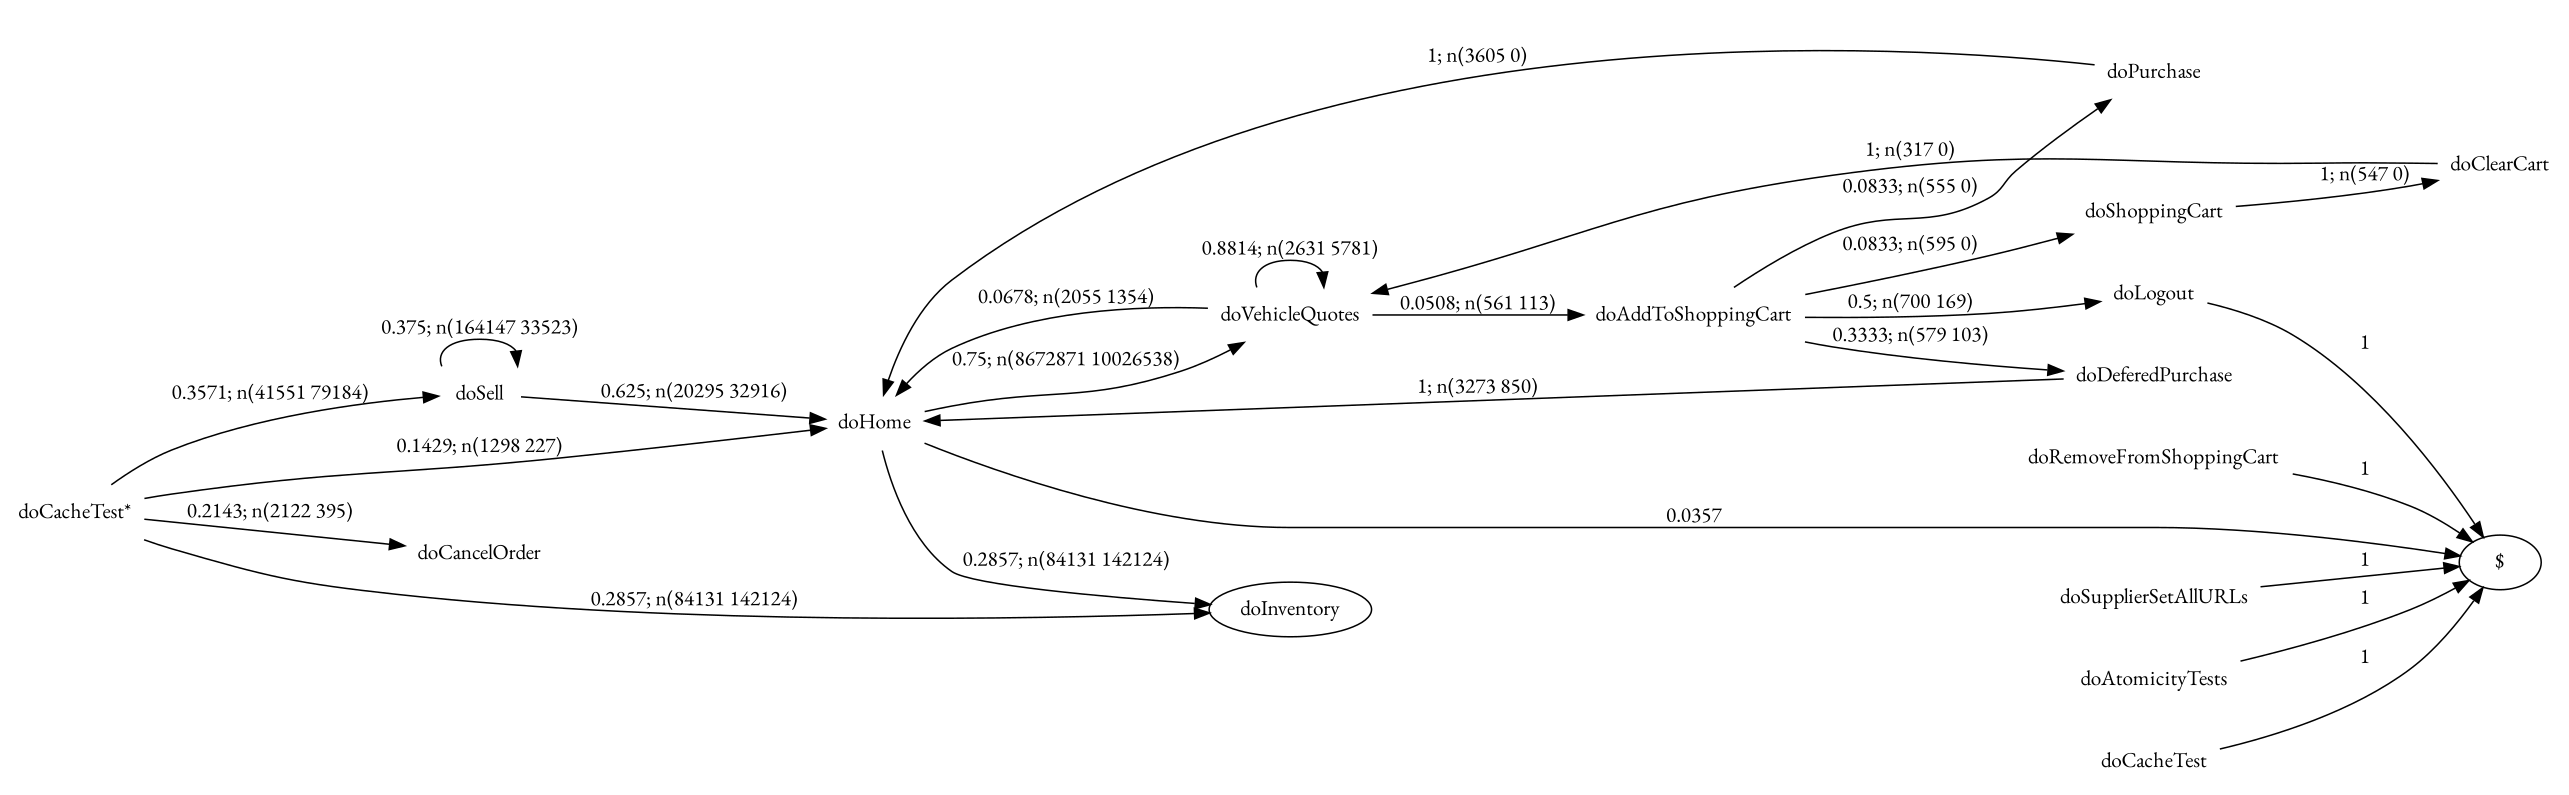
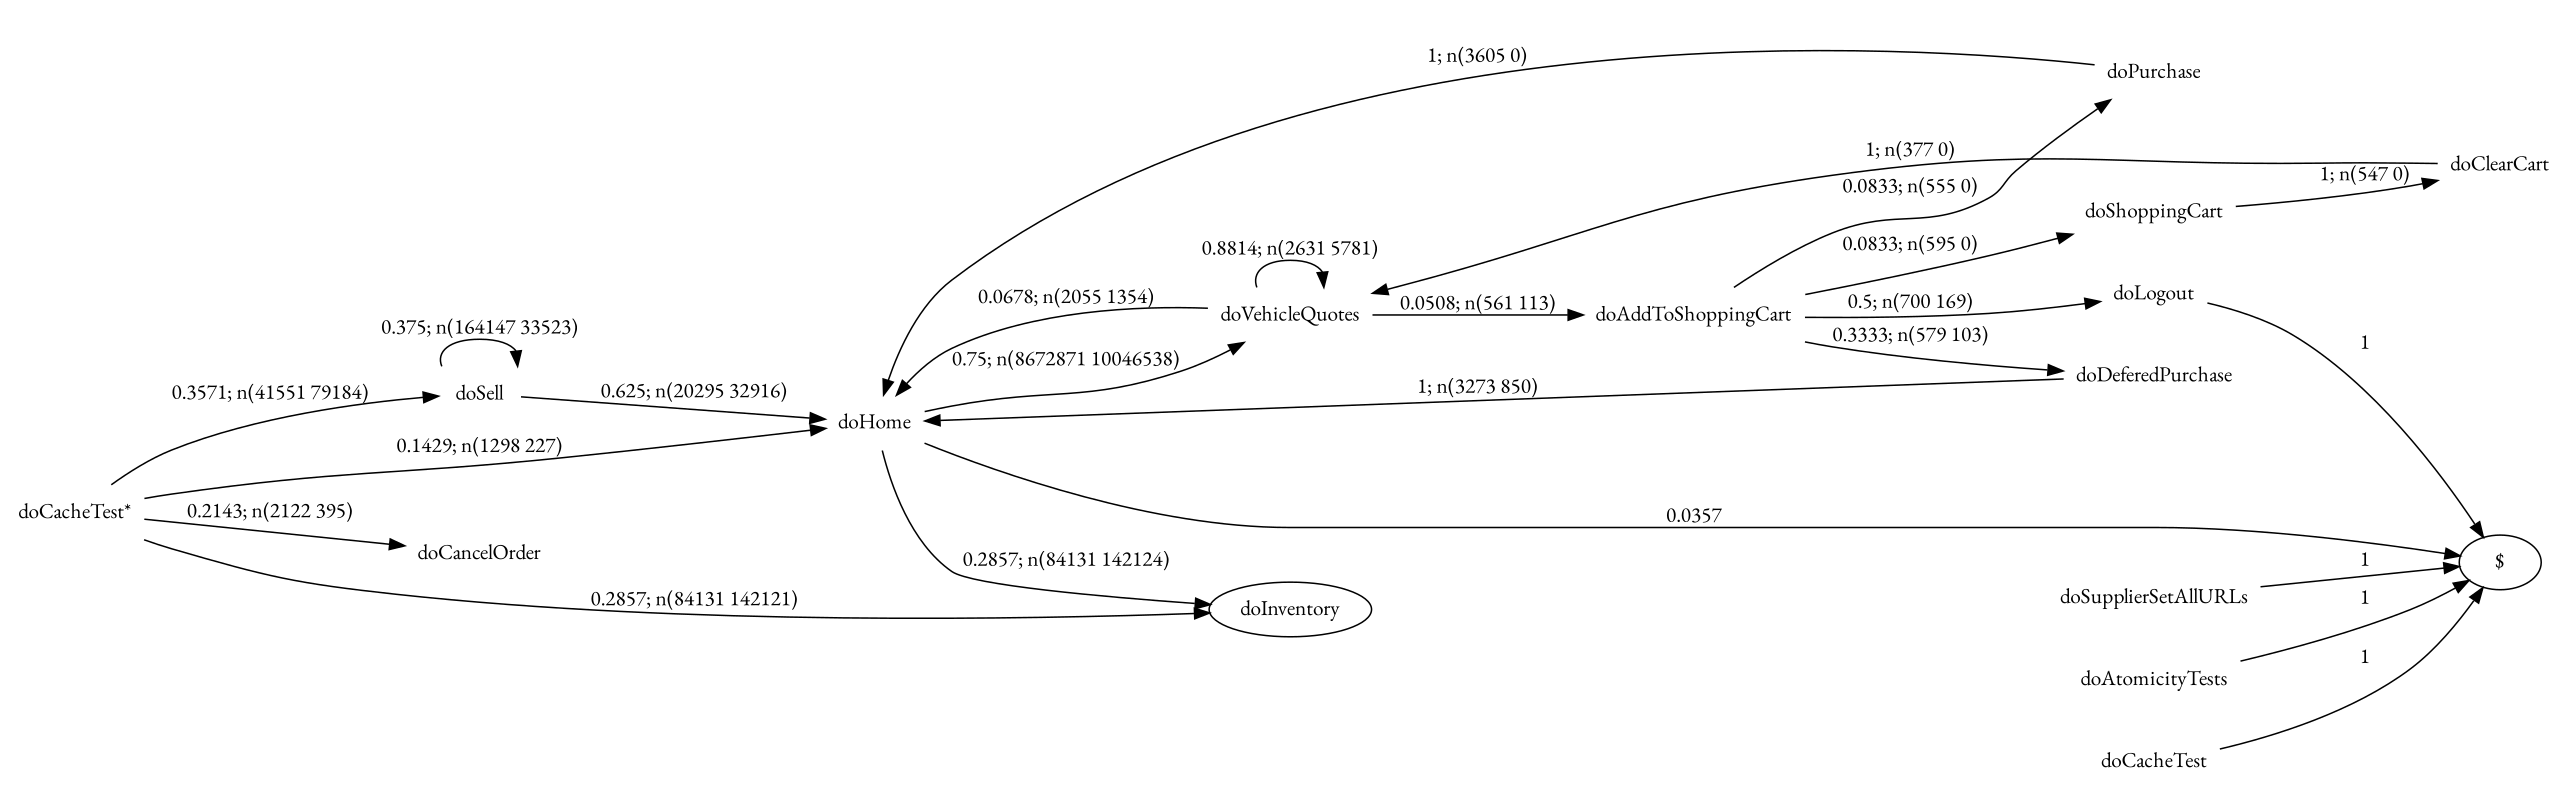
edge "doClearCart" -> "doVehicleQuotes": label "1; n(317 0)" -> "1; n(377 0)"
edge "doHome" -> "doVehicleQuotes": label "0.75; n(8672871 10026538)" -> "0.75; n(8672871 10046538)"
node "doRemoveFromShoppingCart": removed
edge "doCacheTest*" -> "doInventory": label "0.2857; n(84131 142124)" -> "0.2857; n(84131 142121)"
